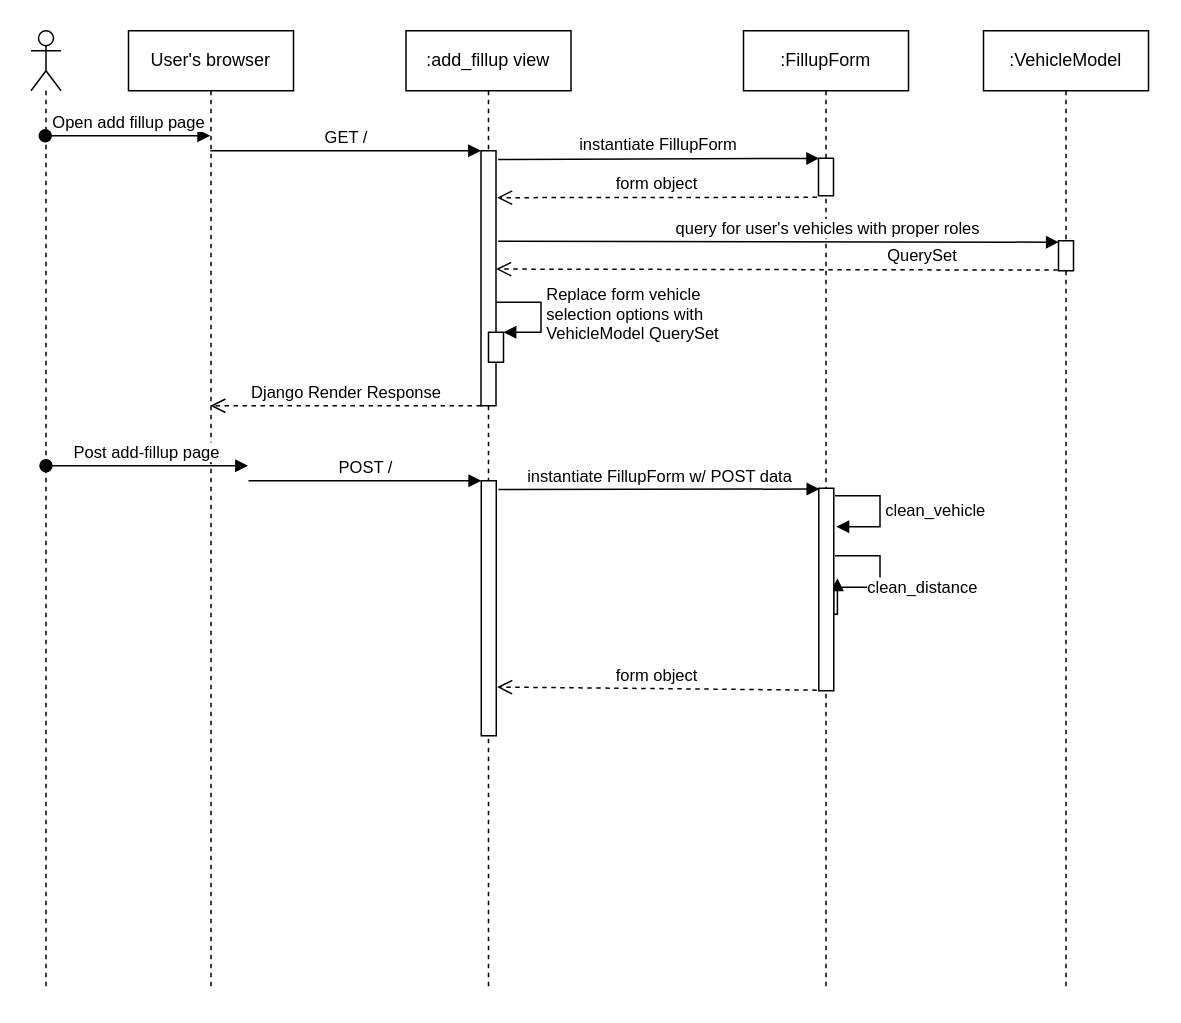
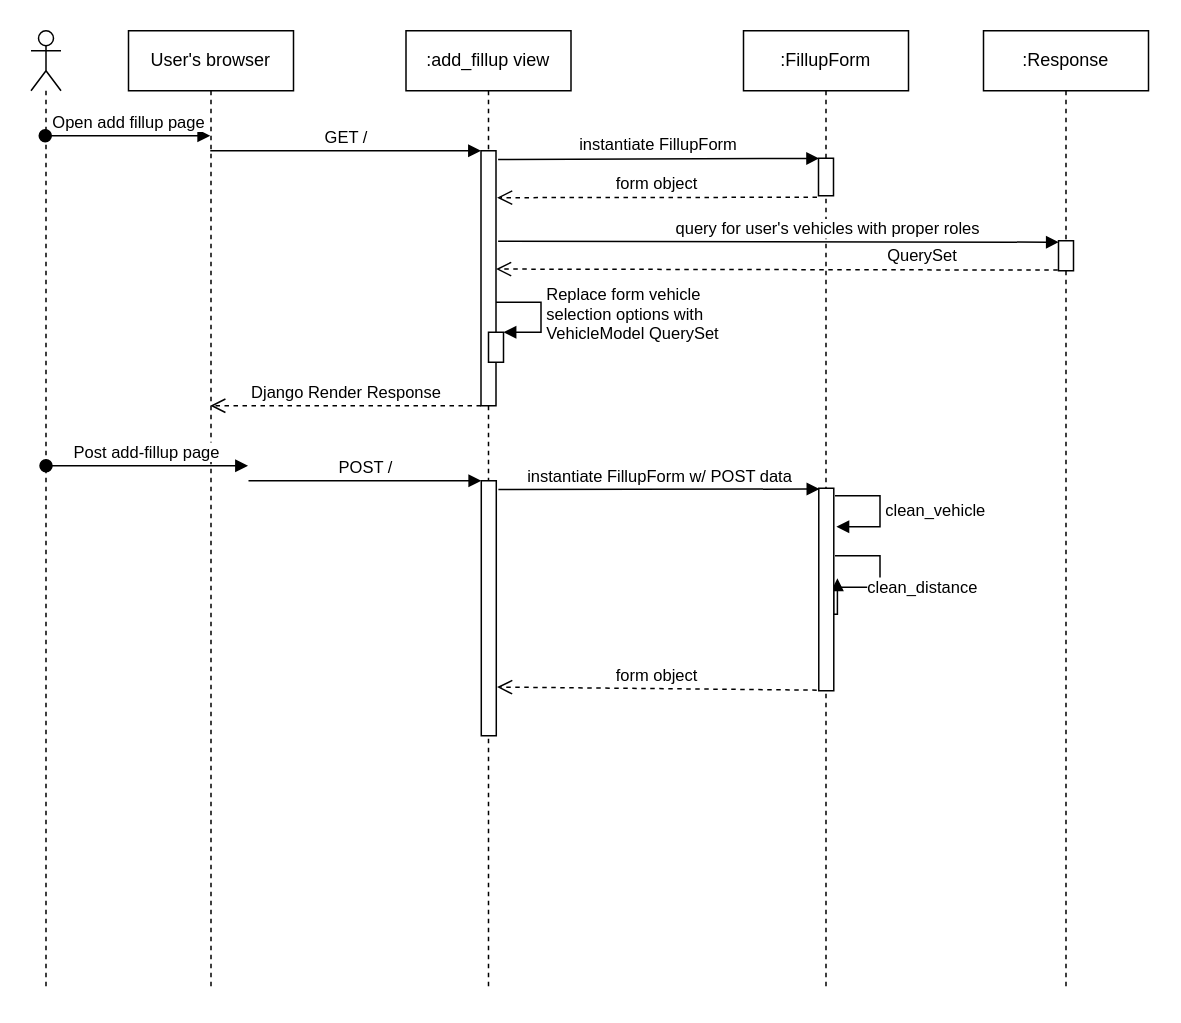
node ":VehicleModel": label ":VehicleModel" -> ":Response"
